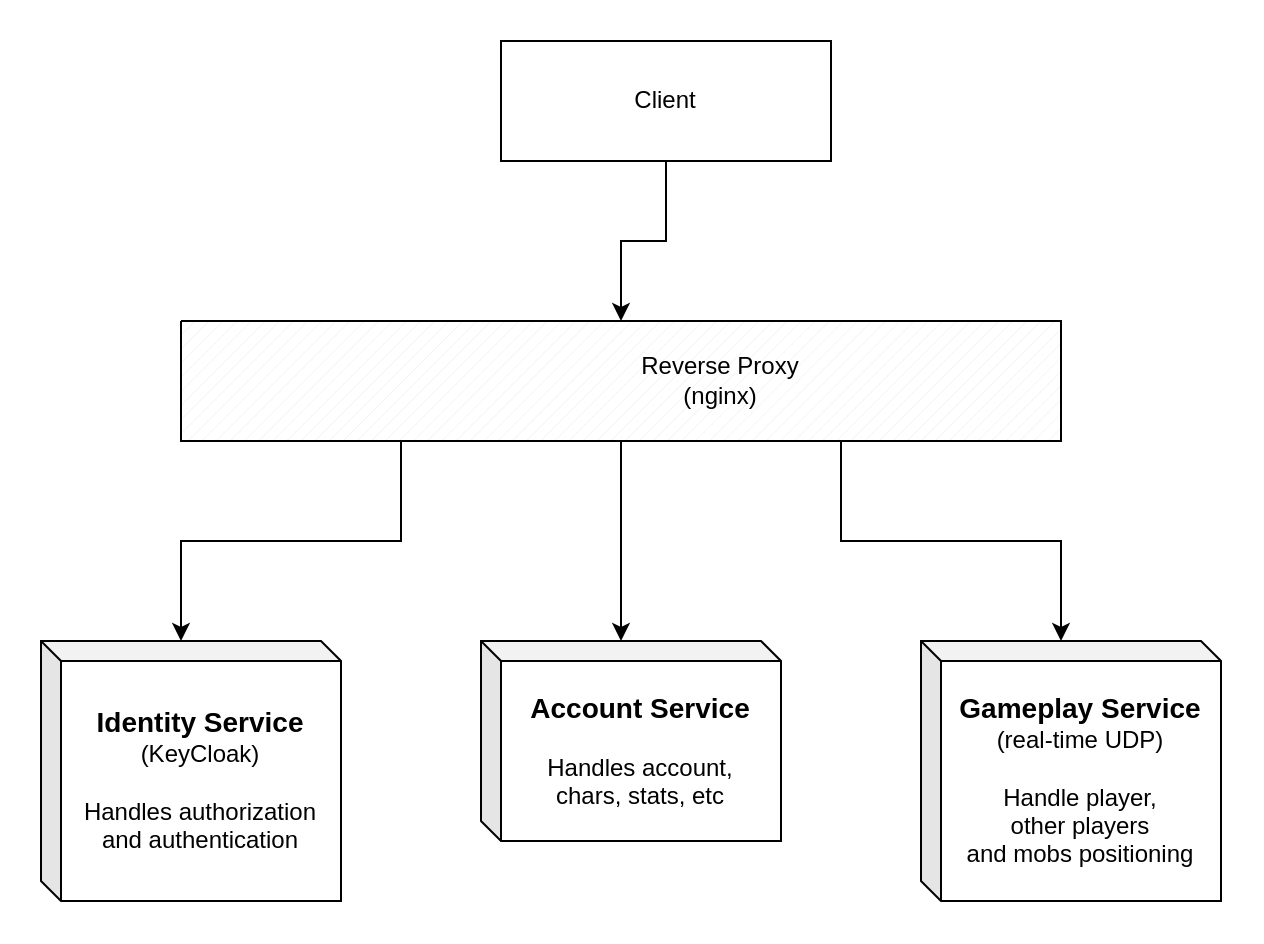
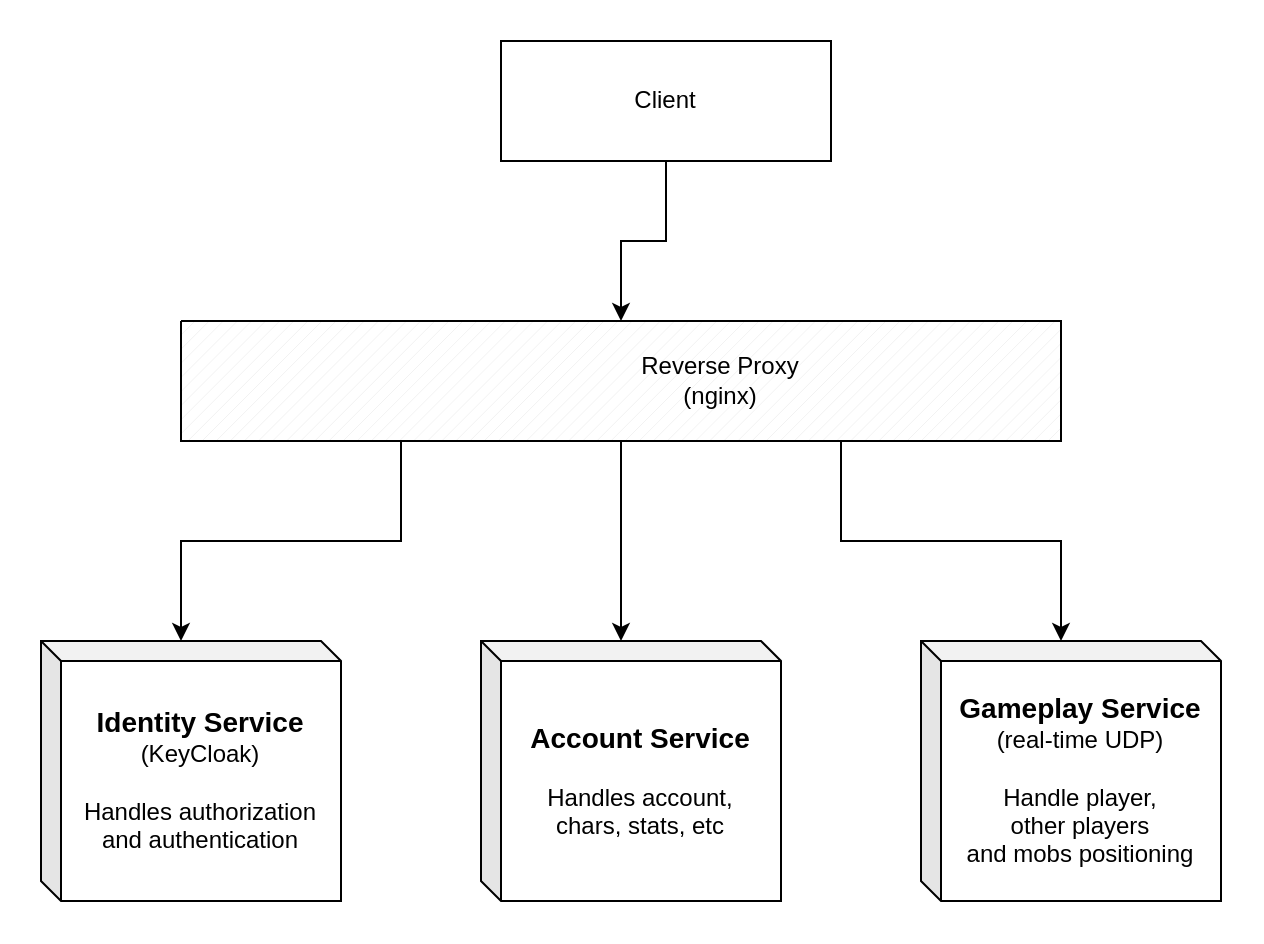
node "Account Service Handles account, chars, stats, etc": size 300x200 -> 300x260
